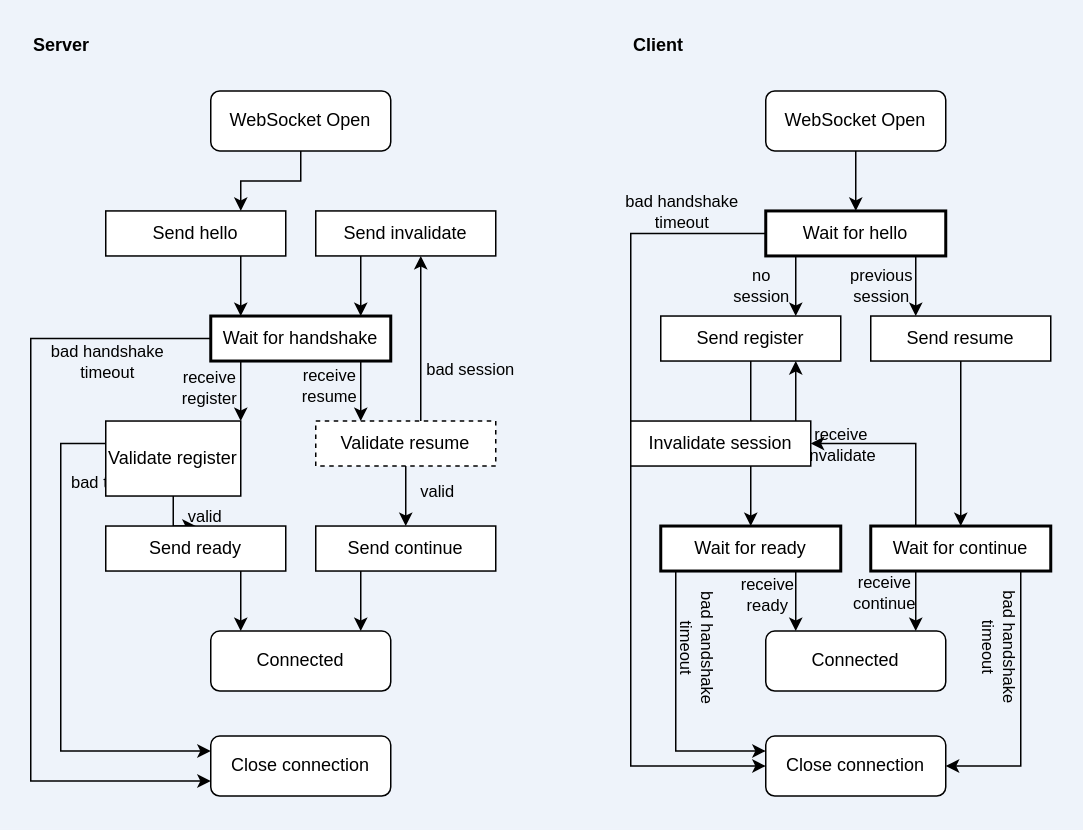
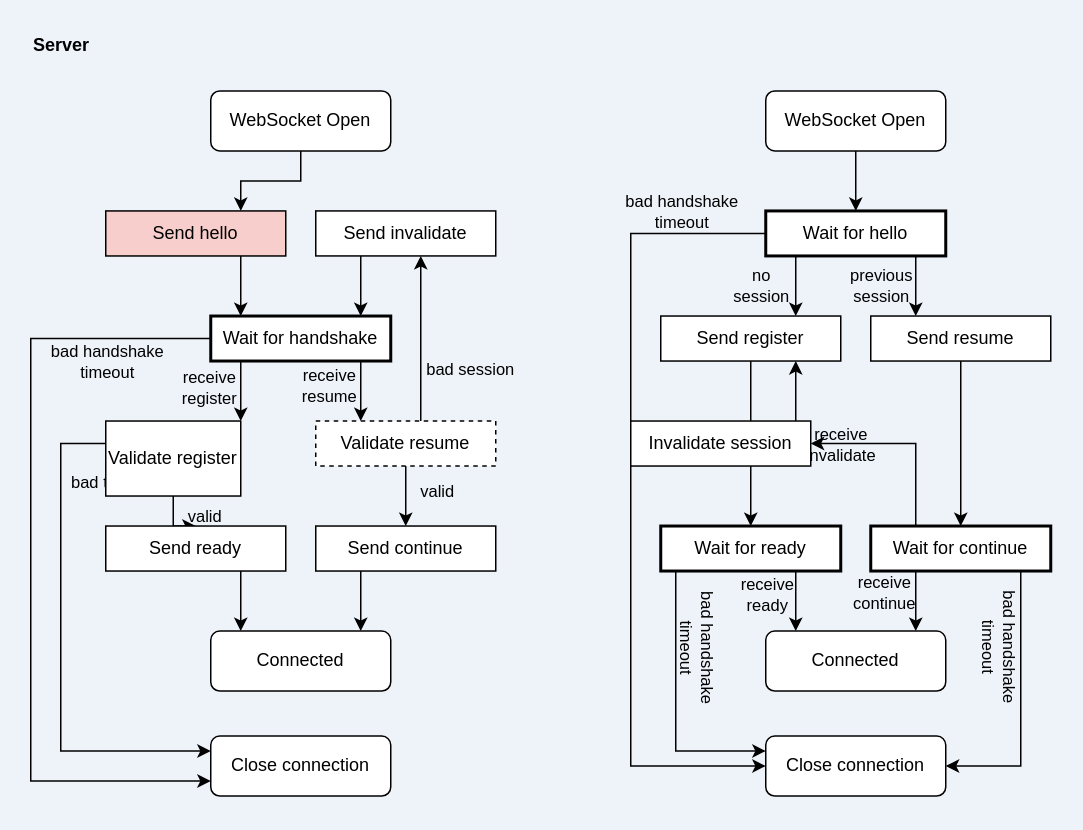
node "Client": removed
node "Send hello": fillcolor #ffffff -> #f8cecc
